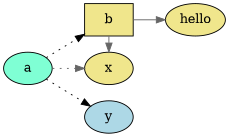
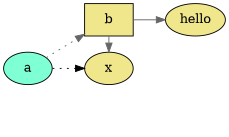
edge "a" -> "b": color black -> gray40
edge "a" -> "x": color gray40 -> black
node "y": removed
